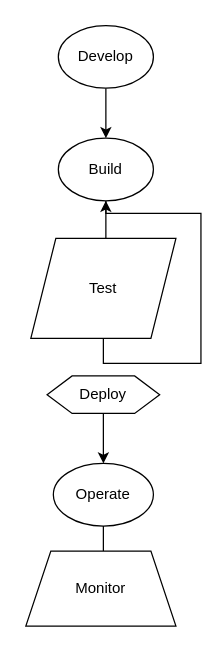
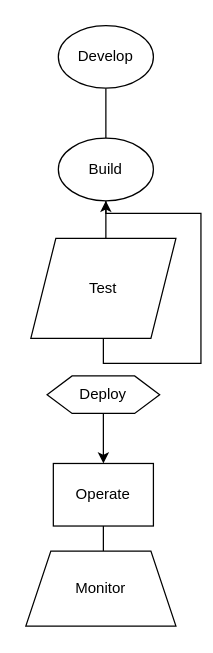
edge "Develop" -> "Build": arrowhead classic -> none
node "Operate": shape ellipse -> rectangle
